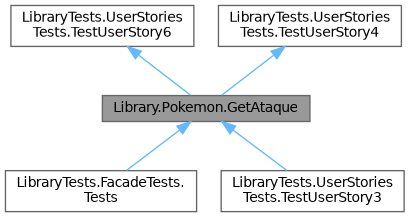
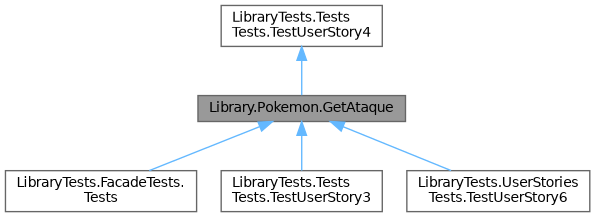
node "LibraryTests.UserStories Tests.TestUserStory4": label "LibraryTests.UserStories Tests.TestUserStory4" -> "LibraryTests.Tests Tests.TestUserStory4"
edge "Library.Pokemon.GetAtaque" -> "LibraryTests.UserStories Tests.TestUserStory6": reversed
node "LibraryTests.UserStories Tests.TestUserStory3": label "LibraryTests.UserStories Tests.TestUserStory3" -> "LibraryTests.Tests Tests.TestUserStory3"
